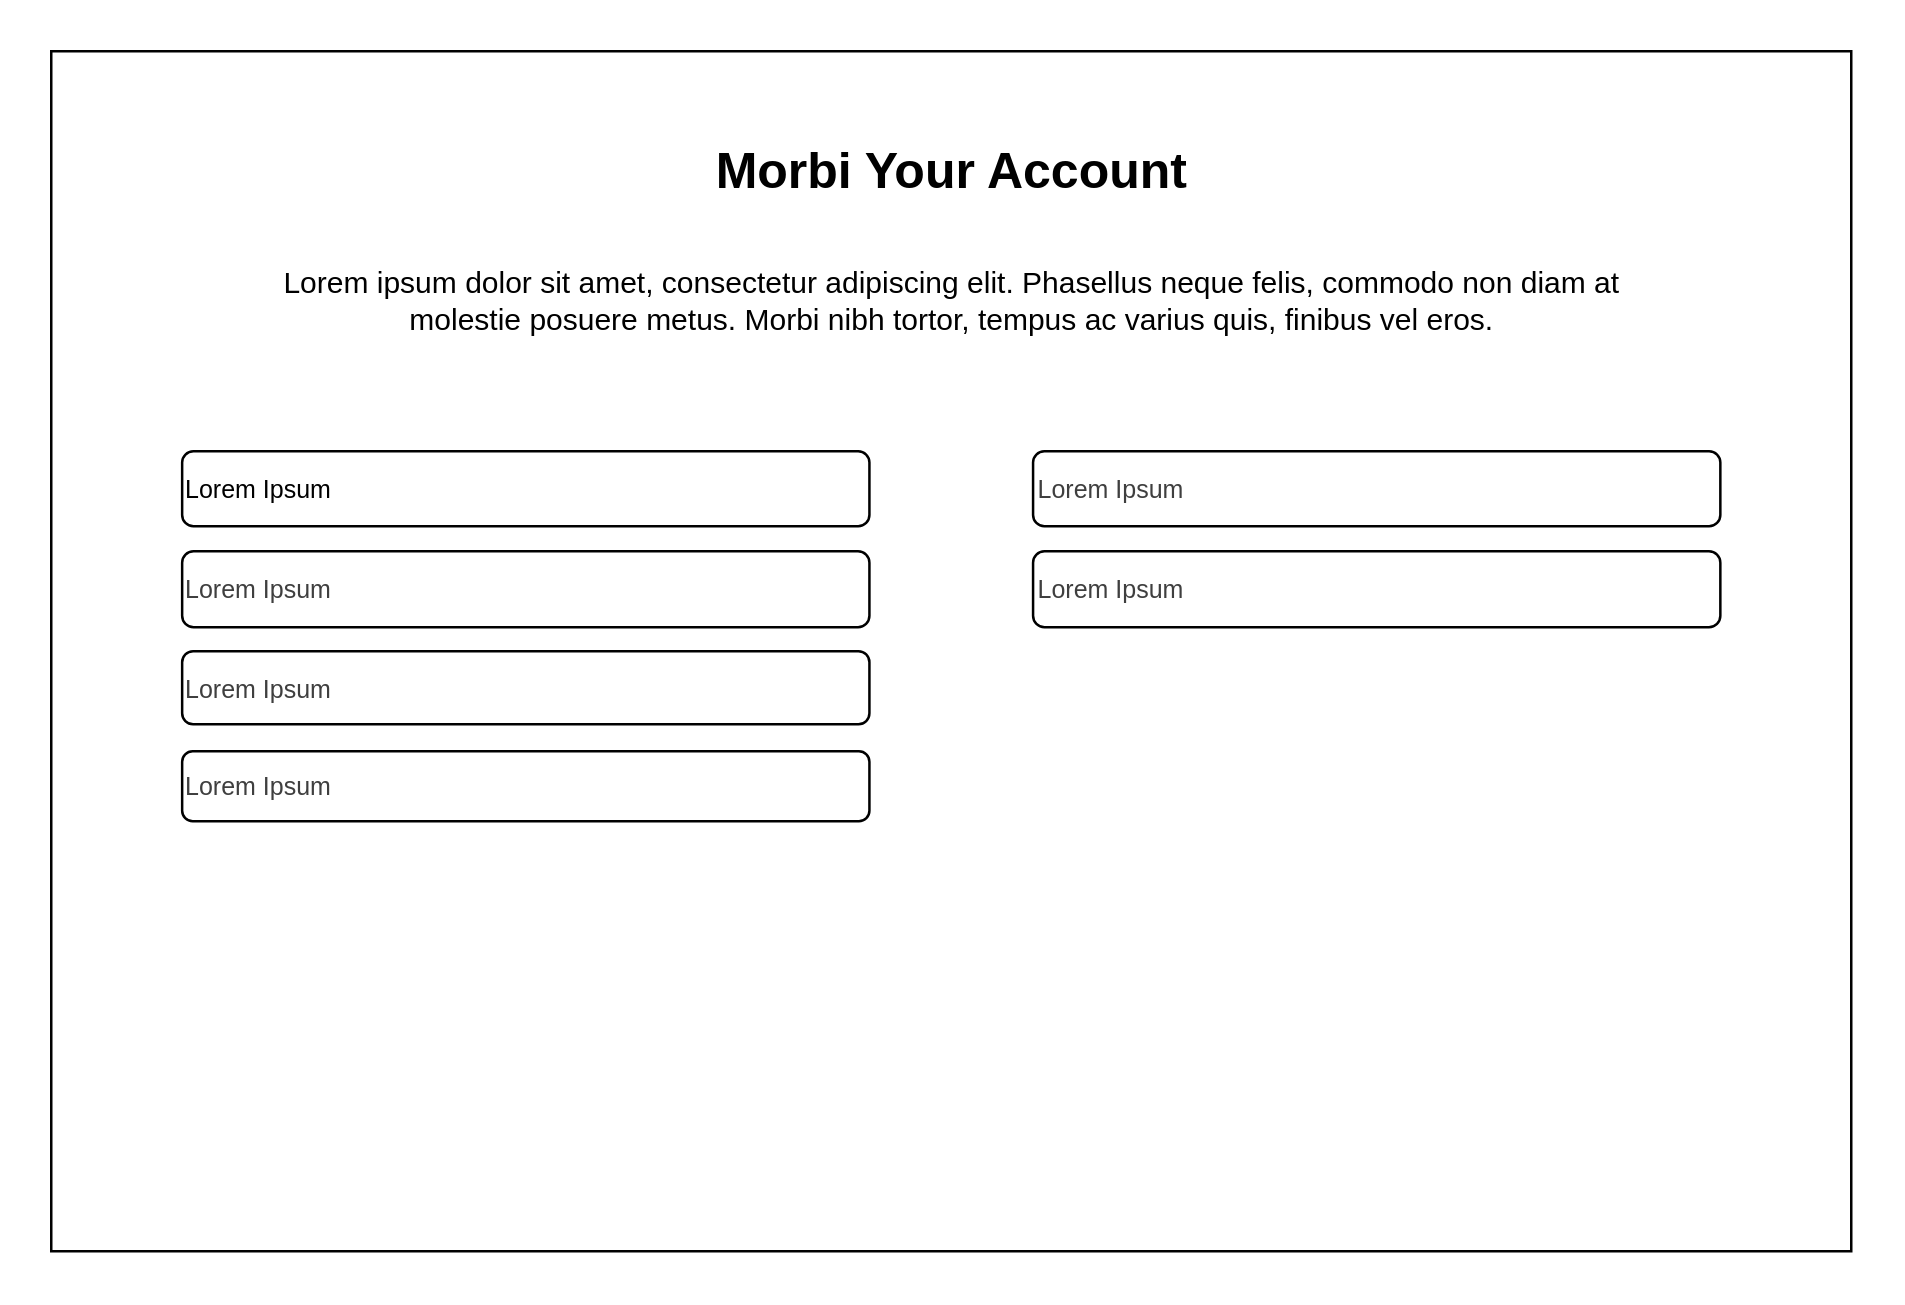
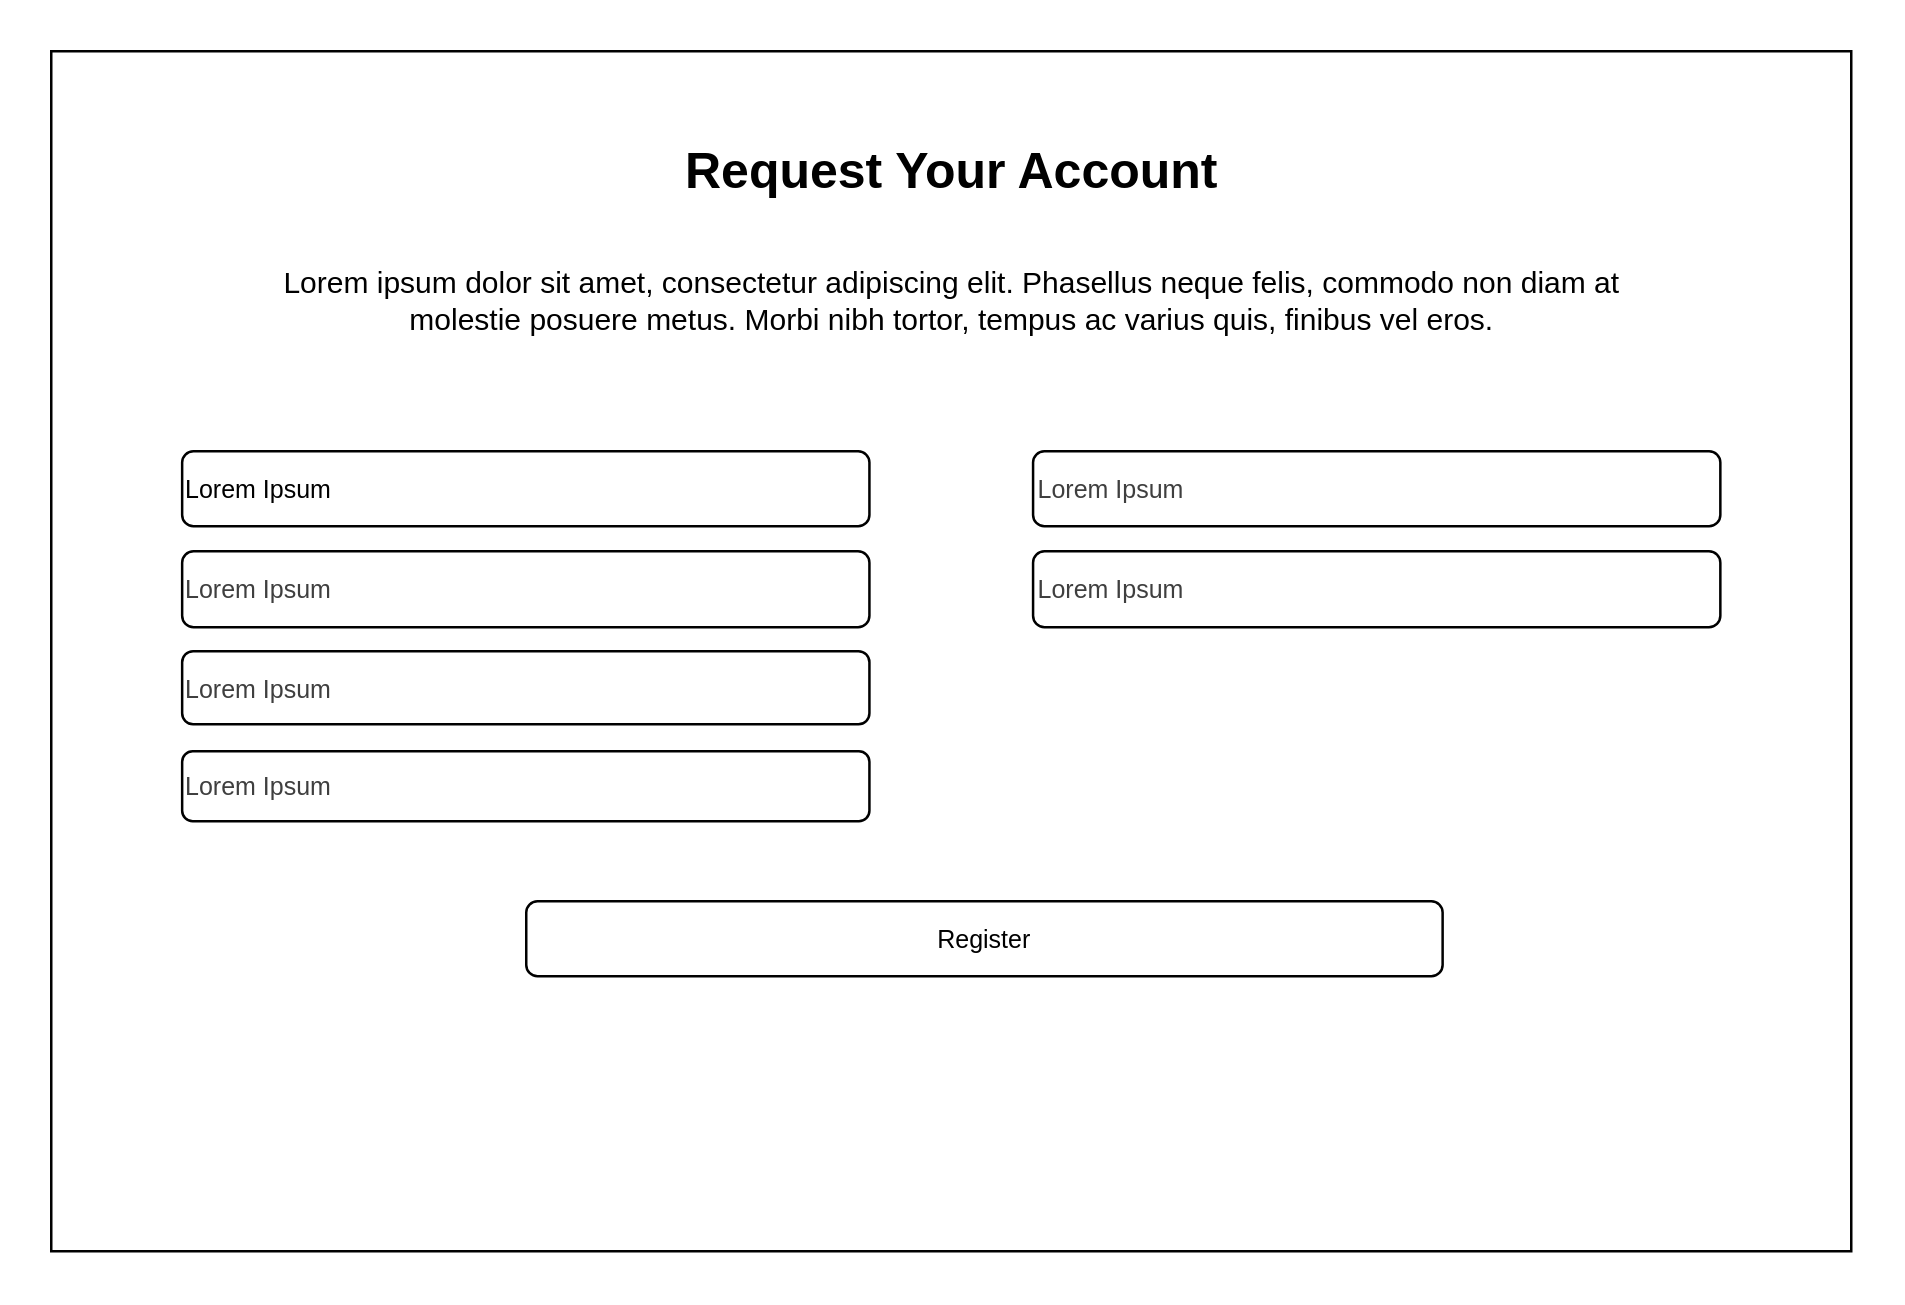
node "Morbi Your Account": label "Morbi Your Account" -> "Request Your Account"
node "Register": added
